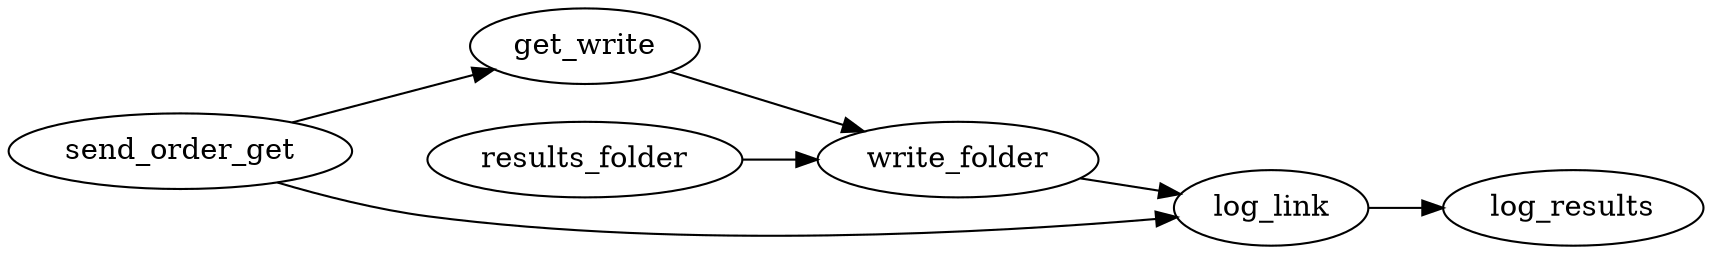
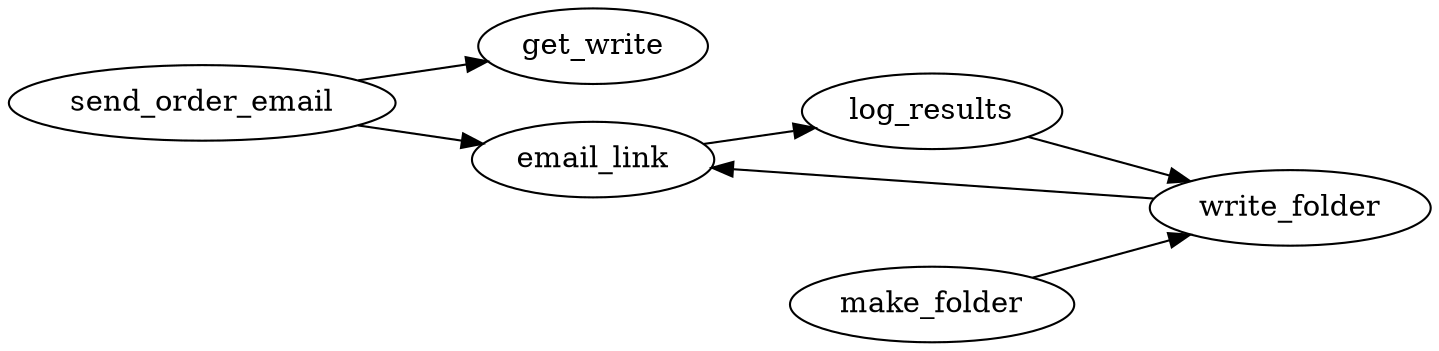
edge "get_write" -> "write_folder": now "log_results" -> "write_folder"
node "send_order_get": label "send_order_get" -> "send_order_email"
node "results_folder": label "results_folder" -> "make_folder"
node "log_link": label "log_link" -> "email_link"
